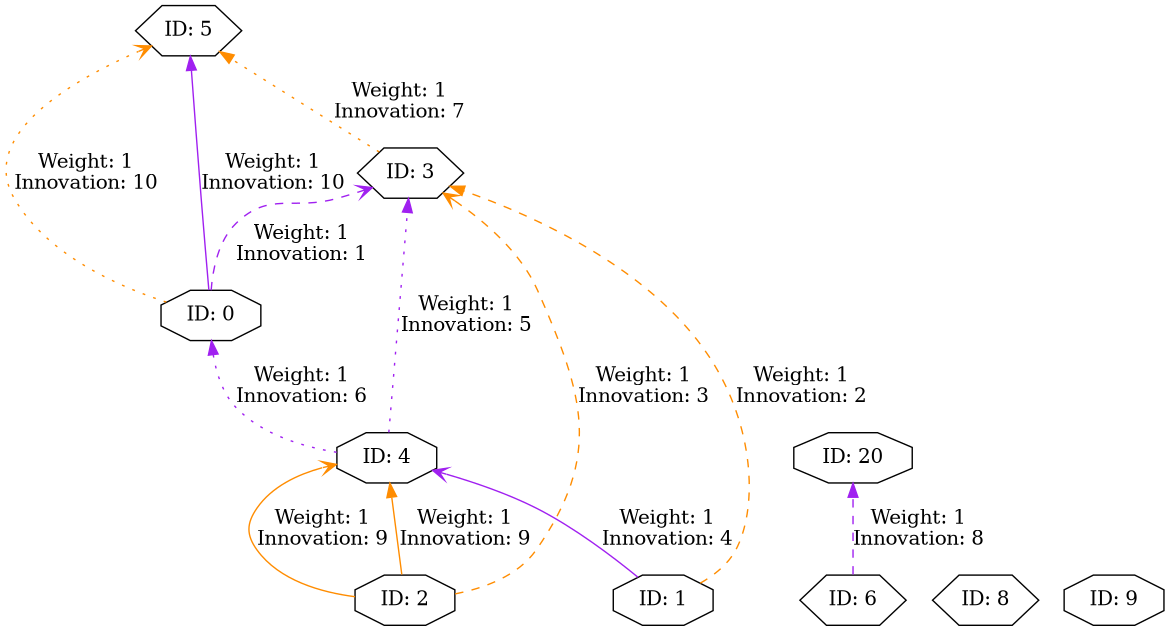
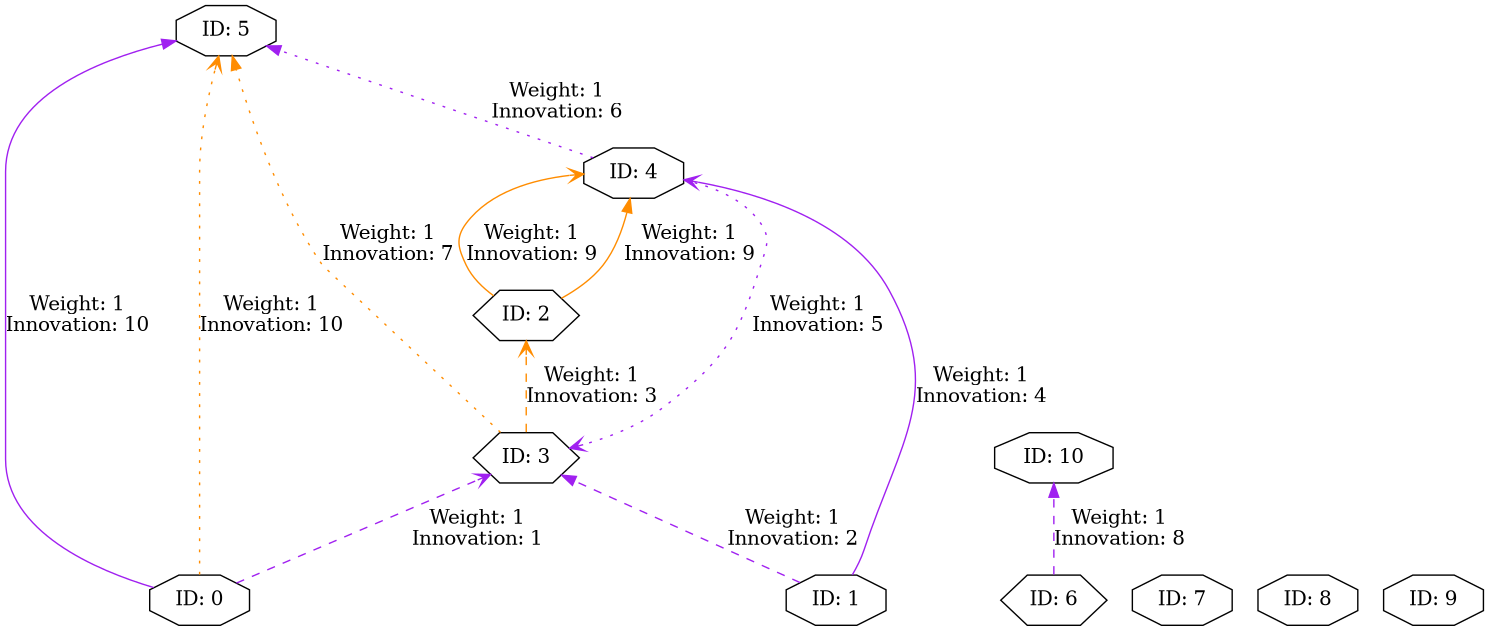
node "ID: 5": shape hexagon -> octagon
edge "ID: 4" -> "ID: 3": arrowhead normal -> vee
edge "ID: 1" -> "ID: 3": color darkorange -> purple
edge "ID: 2" -> "ID: 3": reversed
edge "ID: 4" -> "ID: 0": now "ID: 4" -> "ID: 5"
node "ID: 20": label "ID: 20" -> "ID: 10"
node "ID: 2": shape octagon -> hexagon
node "ID: 8": shape hexagon -> octagon
node "ID: 7": added
